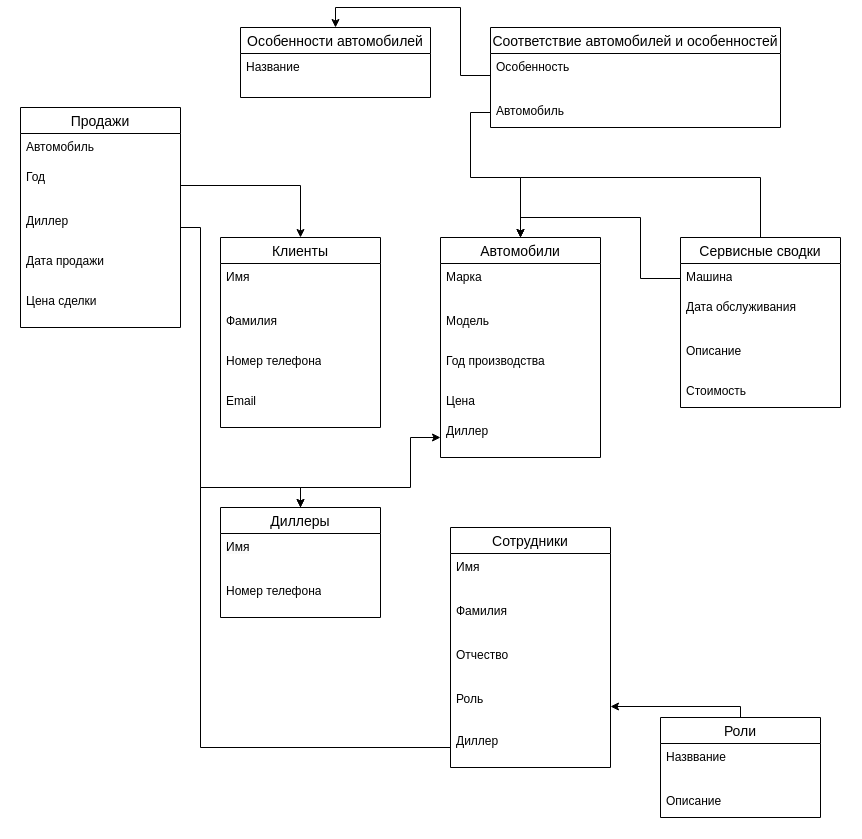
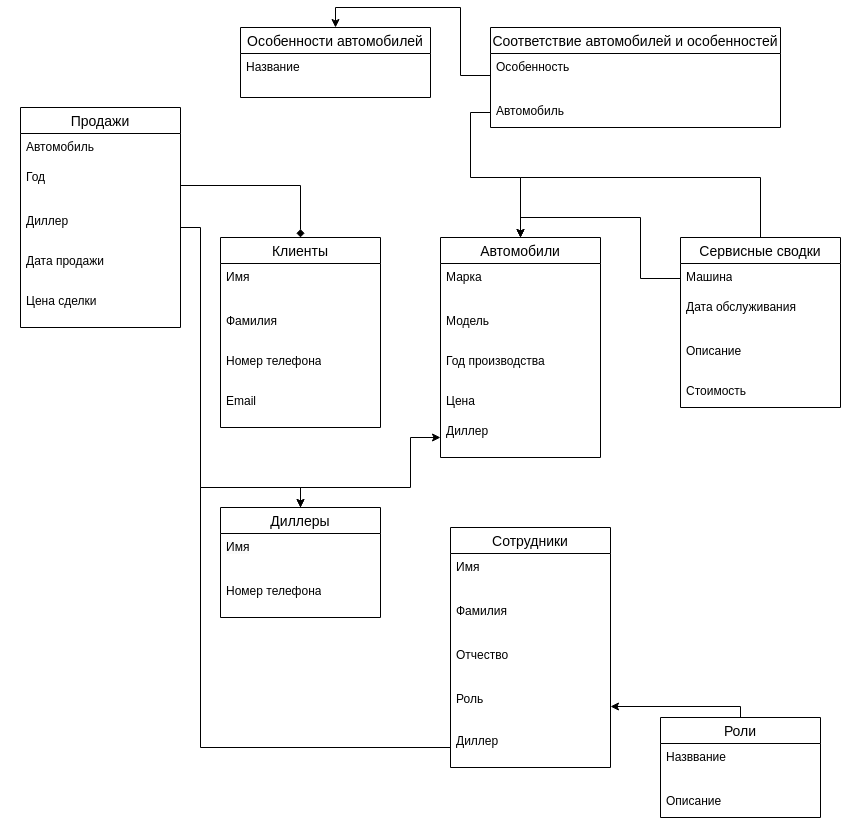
edge "Год" -> "Клиенты": arrowhead classic -> diamond
